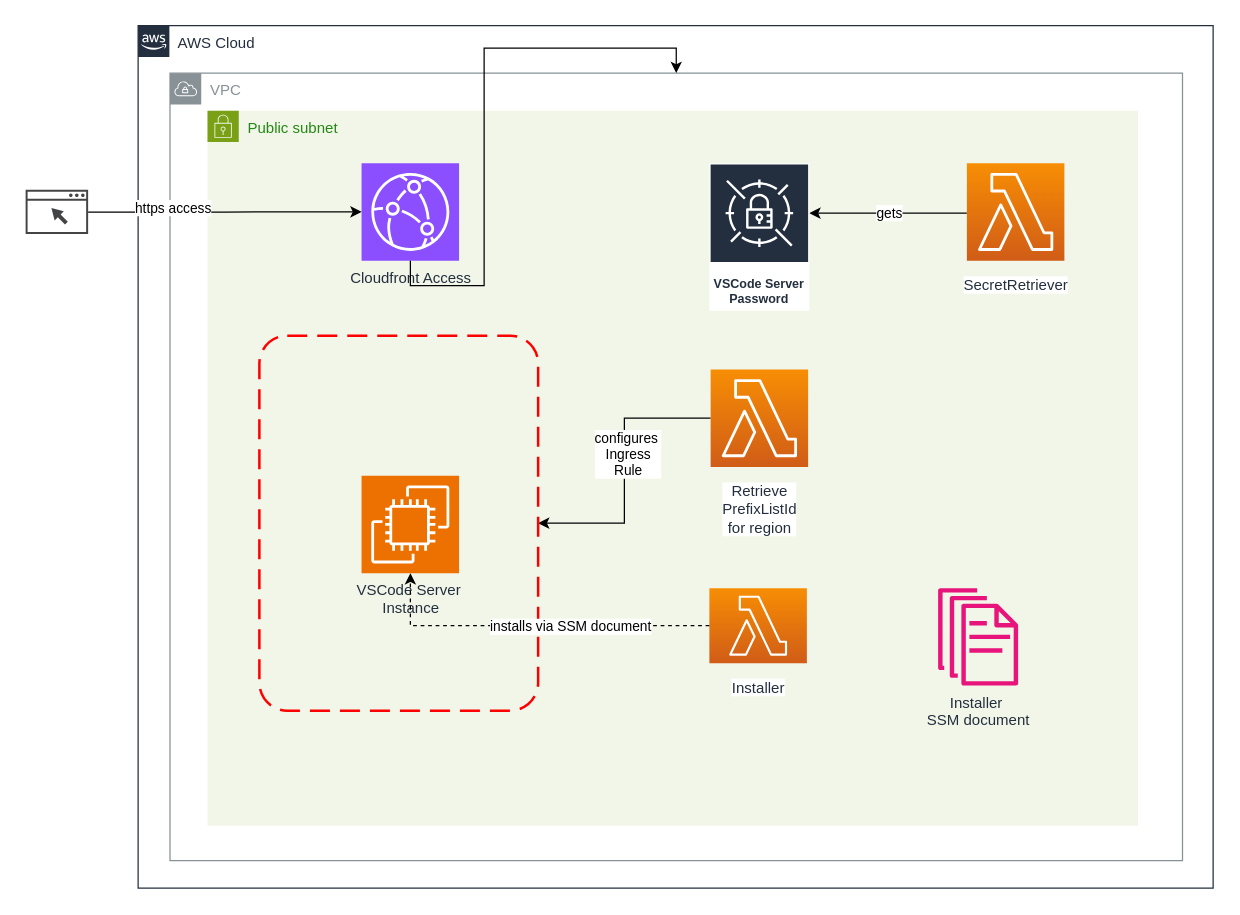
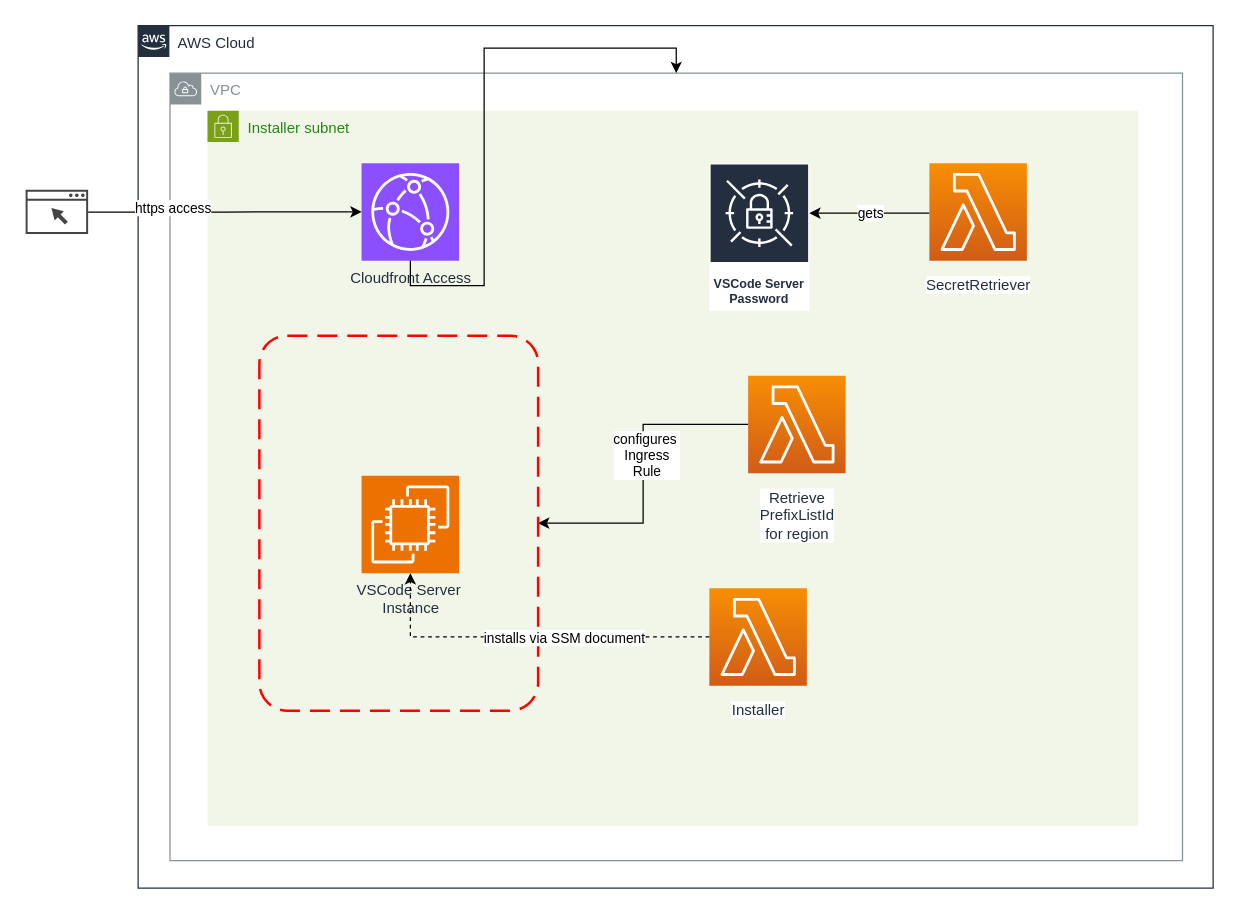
node "Public subnet": label "Public subnet" -> "Installer subnet"
node "SecretRetriever": moved (1016, 212) -> (978, 212)
node "Retrieve PrefixListId for region": moved (759, 418) -> (797, 424)
node "Installer": size 98x75 -> 98x98
node "Installer SSM document": removed
